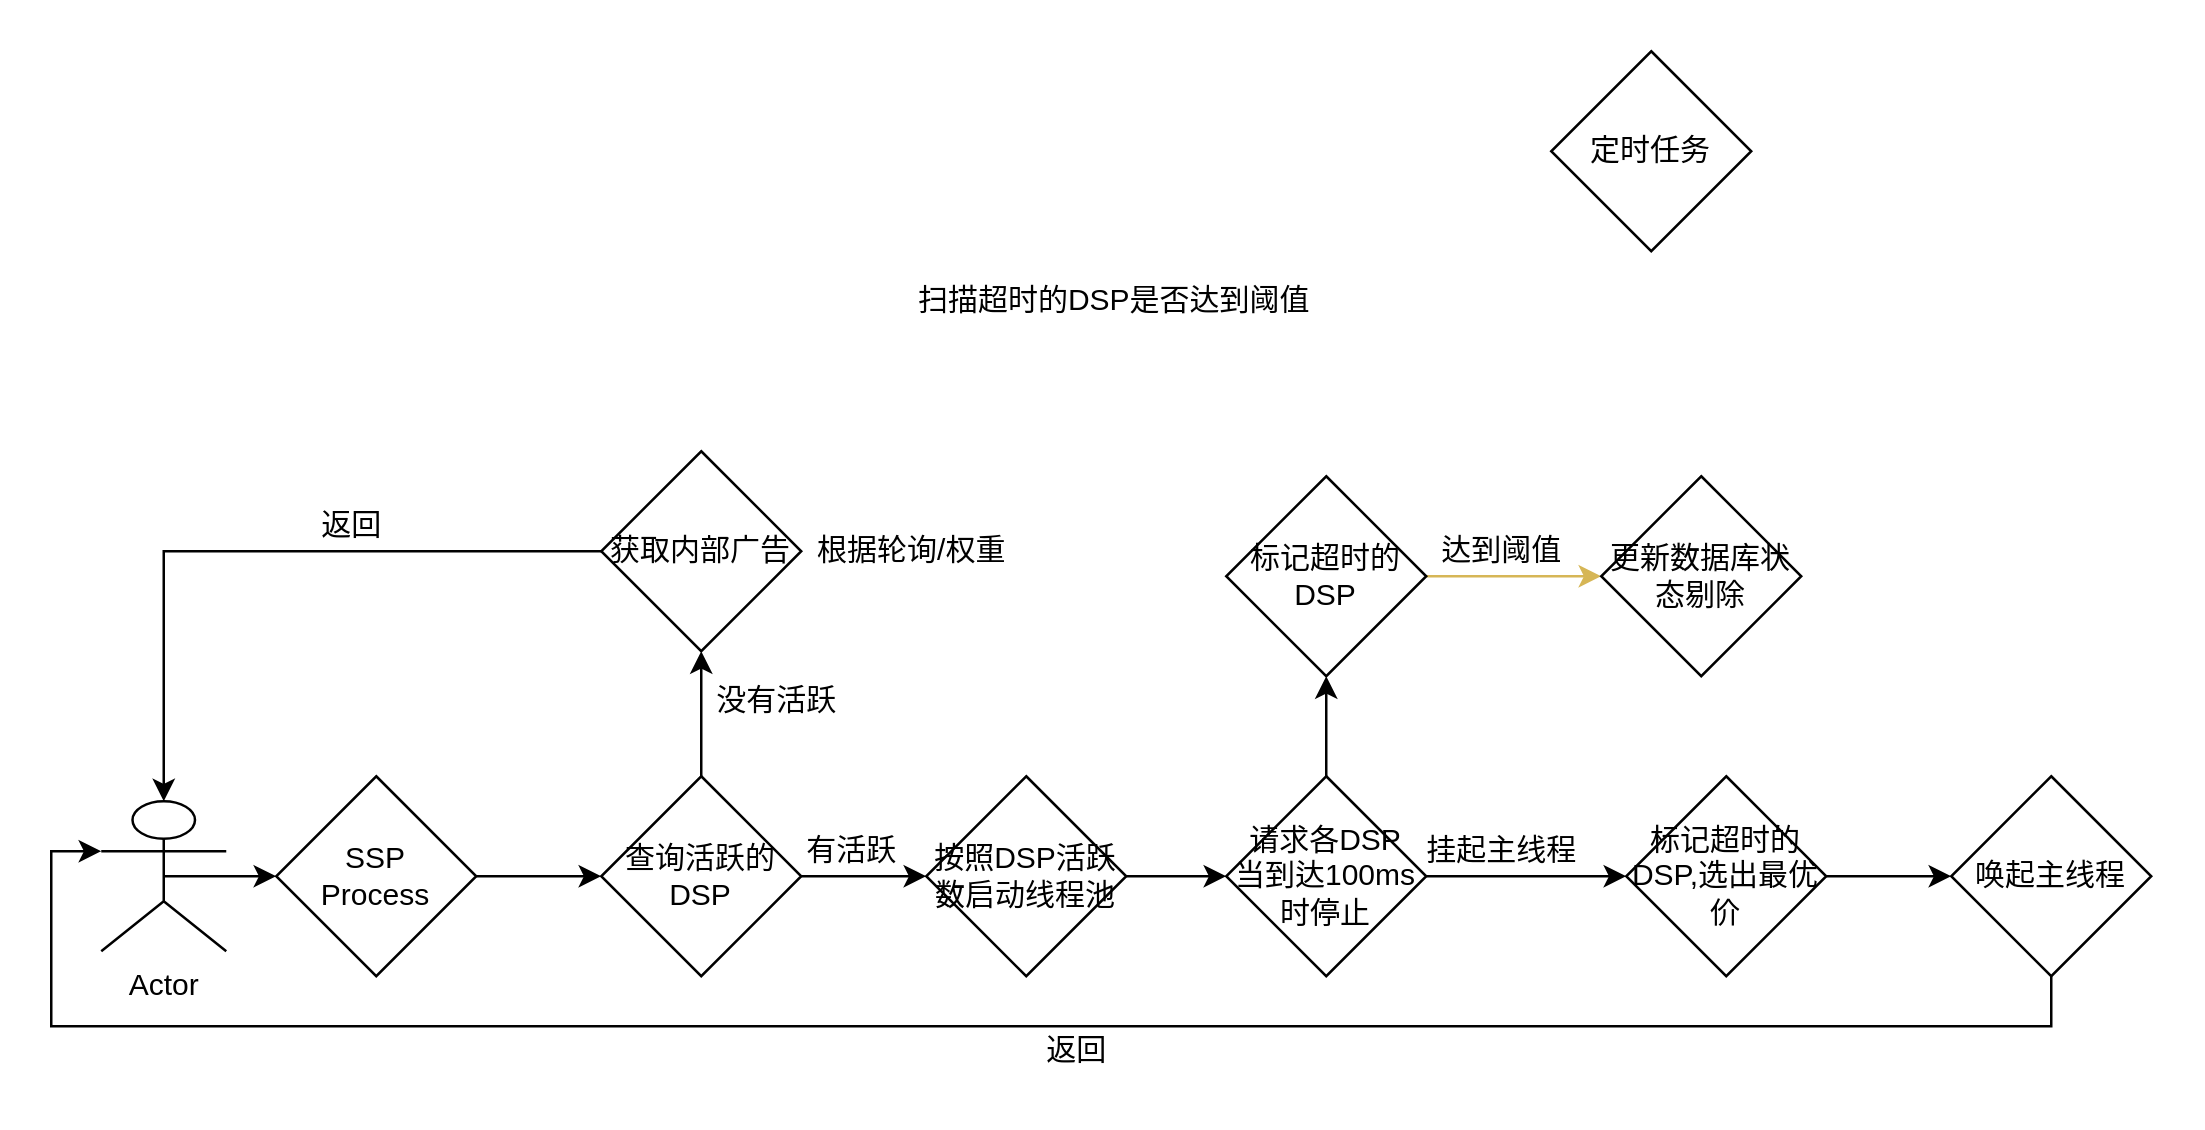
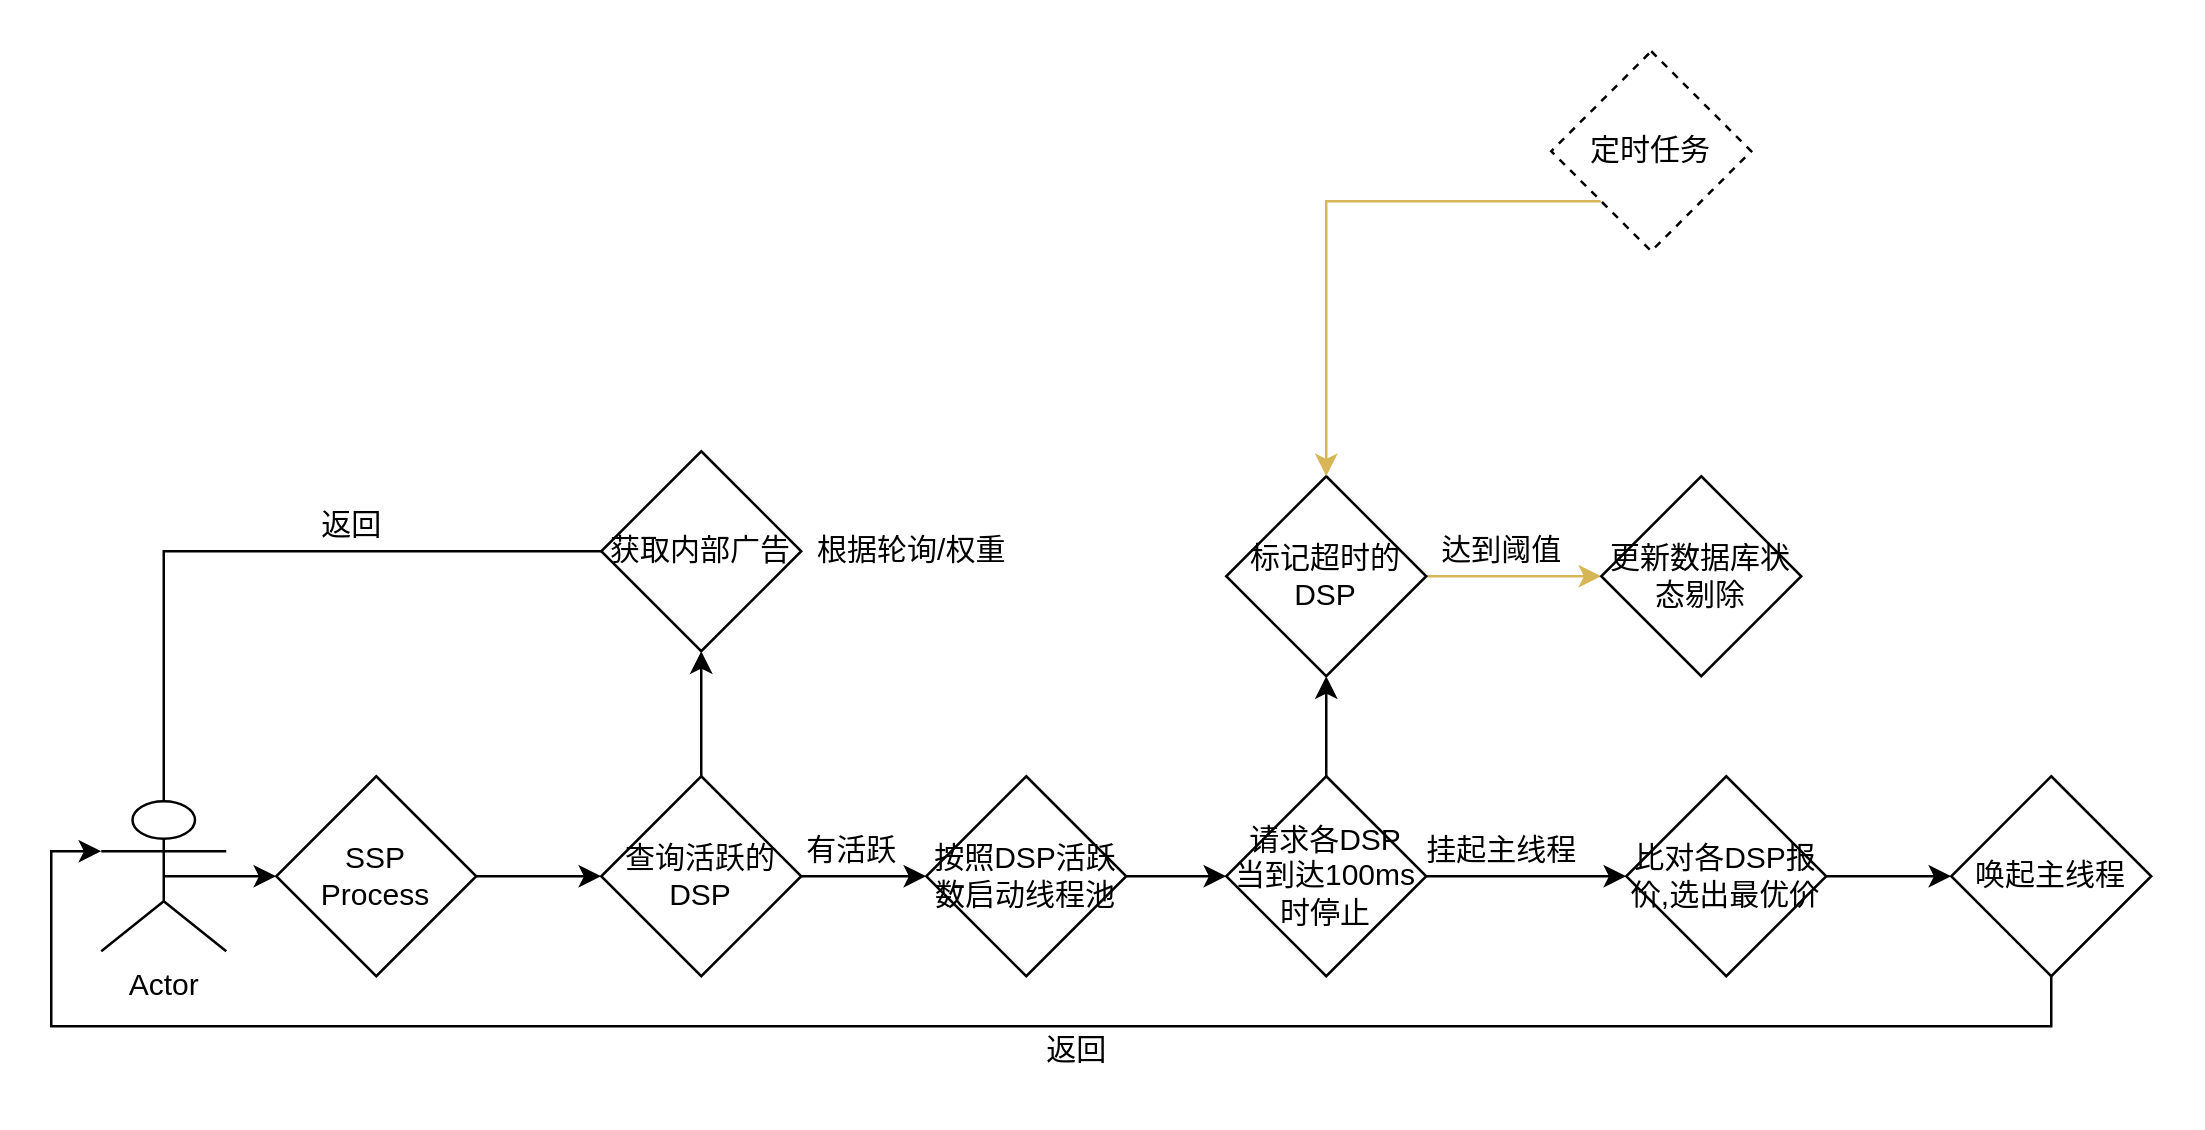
node "定时任务": style solid -> dashed
edge "定时任务" -> "标记超时的DSP": added
node "扫描超时的DSP是否达到阈值": removed
node "没有活跃": removed
edge "获取内部广告" -> "Actor": arrowhead classic -> none
node "标记超时的DSP,选出最优价": label "标记超时的DSP,选出最优价" -> "比对各DSP报价,选出最优价"
